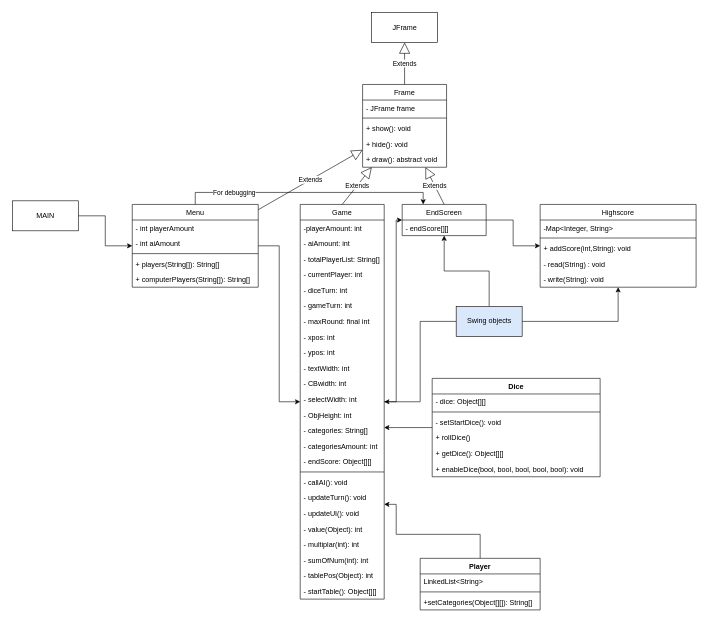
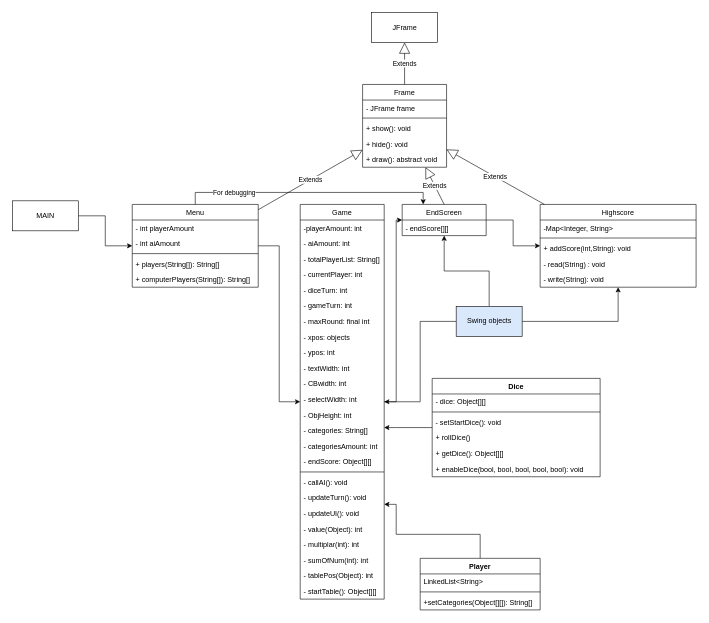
edge "Highscore" -> "Frame": added, label "Extends"
edge "Game" -> "Frame": removed, label "Extends"
node "- xpos: int": label "- xpos: int" -> "- xpos: objects"
